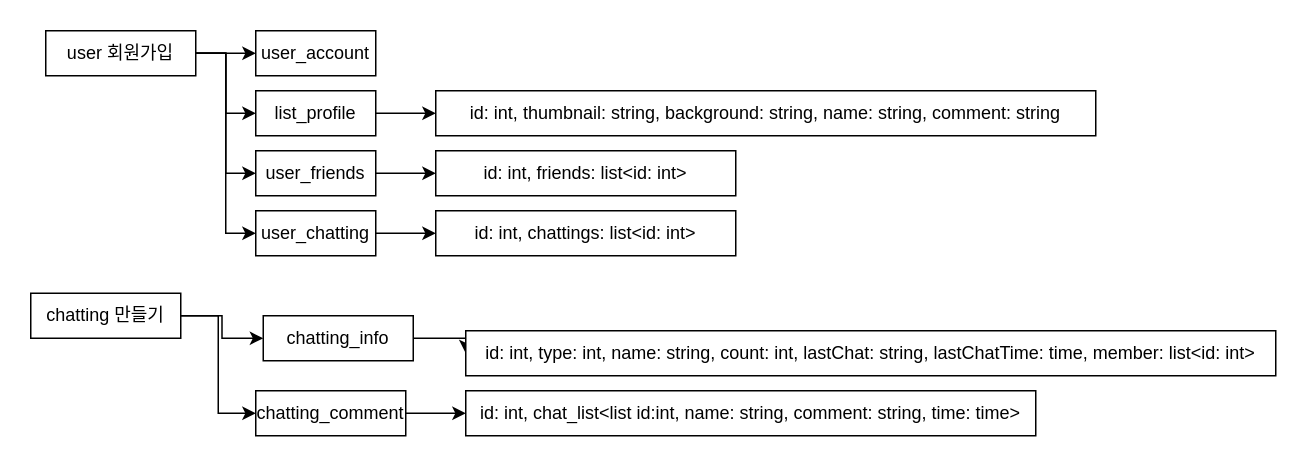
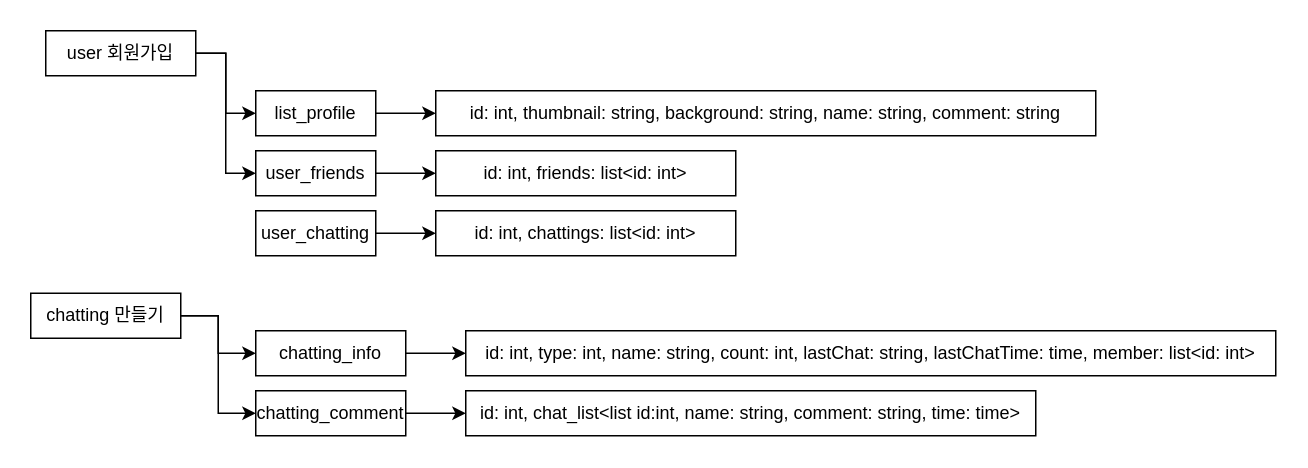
edge "user 회원가입" -> "user_account": removed
node "user_account": removed
edge "user 회원가입" -> "user_chatting": removed
node "chatting_info": moved (338, 338) -> (331, 353)
